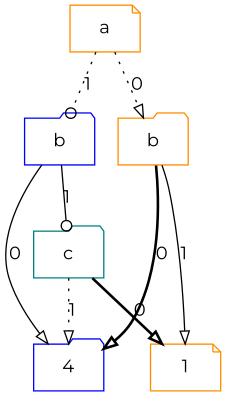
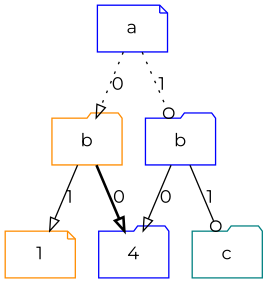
node "a": color darkorange -> blue
edge "c" -> "4": removed, label "1"
edge "c" -> "1": removed, label "0"
